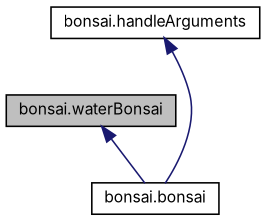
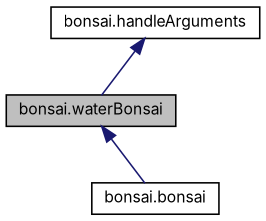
edge "bonsai.bonsai" -> "bonsai.handleArguments": now "bonsai.waterBonsai" -> "bonsai.handleArguments"
